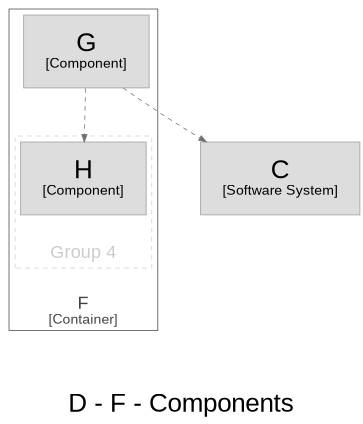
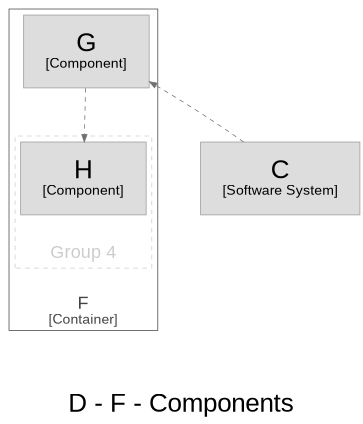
edge "G" -> "C": reversed
